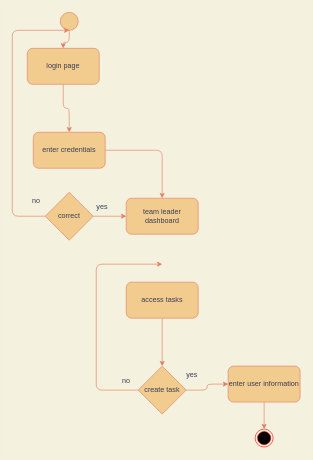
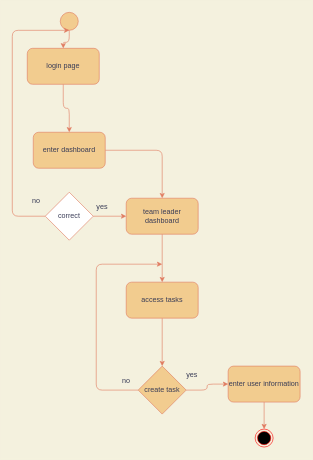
node "enter credentials": label "enter credentials" -> "enter dashboard"
node "correct": fillcolor #f2cc8f -> #ffffff
edge "team leader dashboard" -> "access tasks": added
